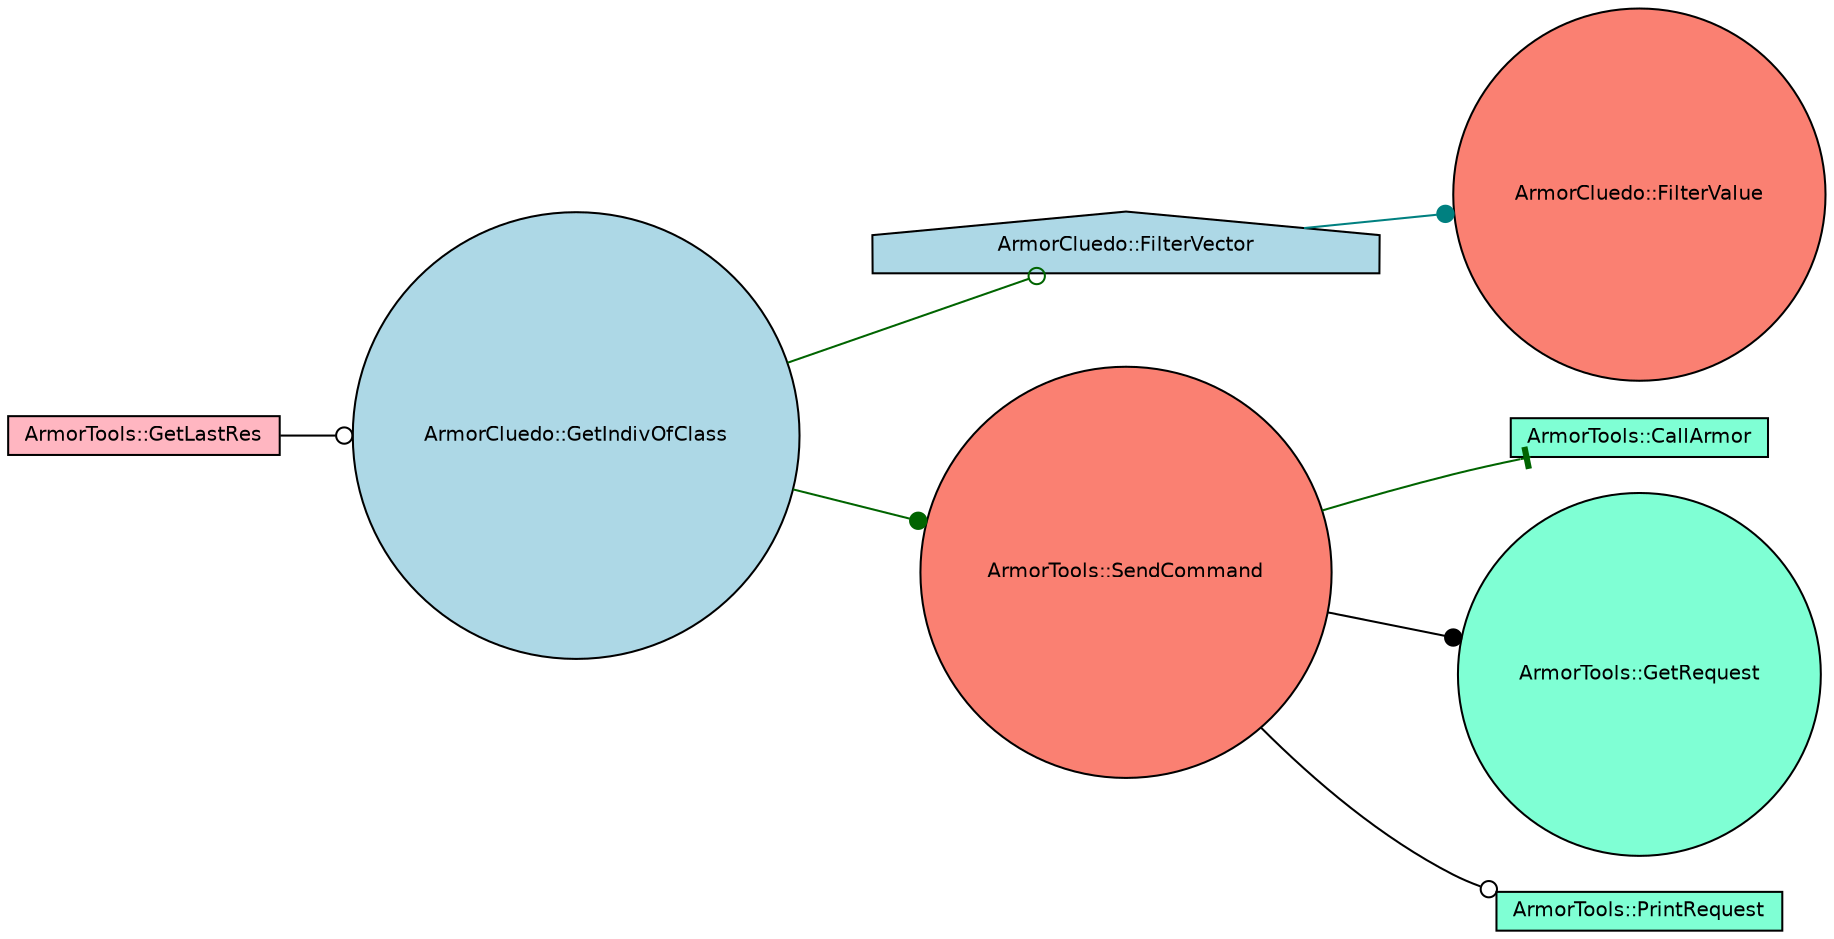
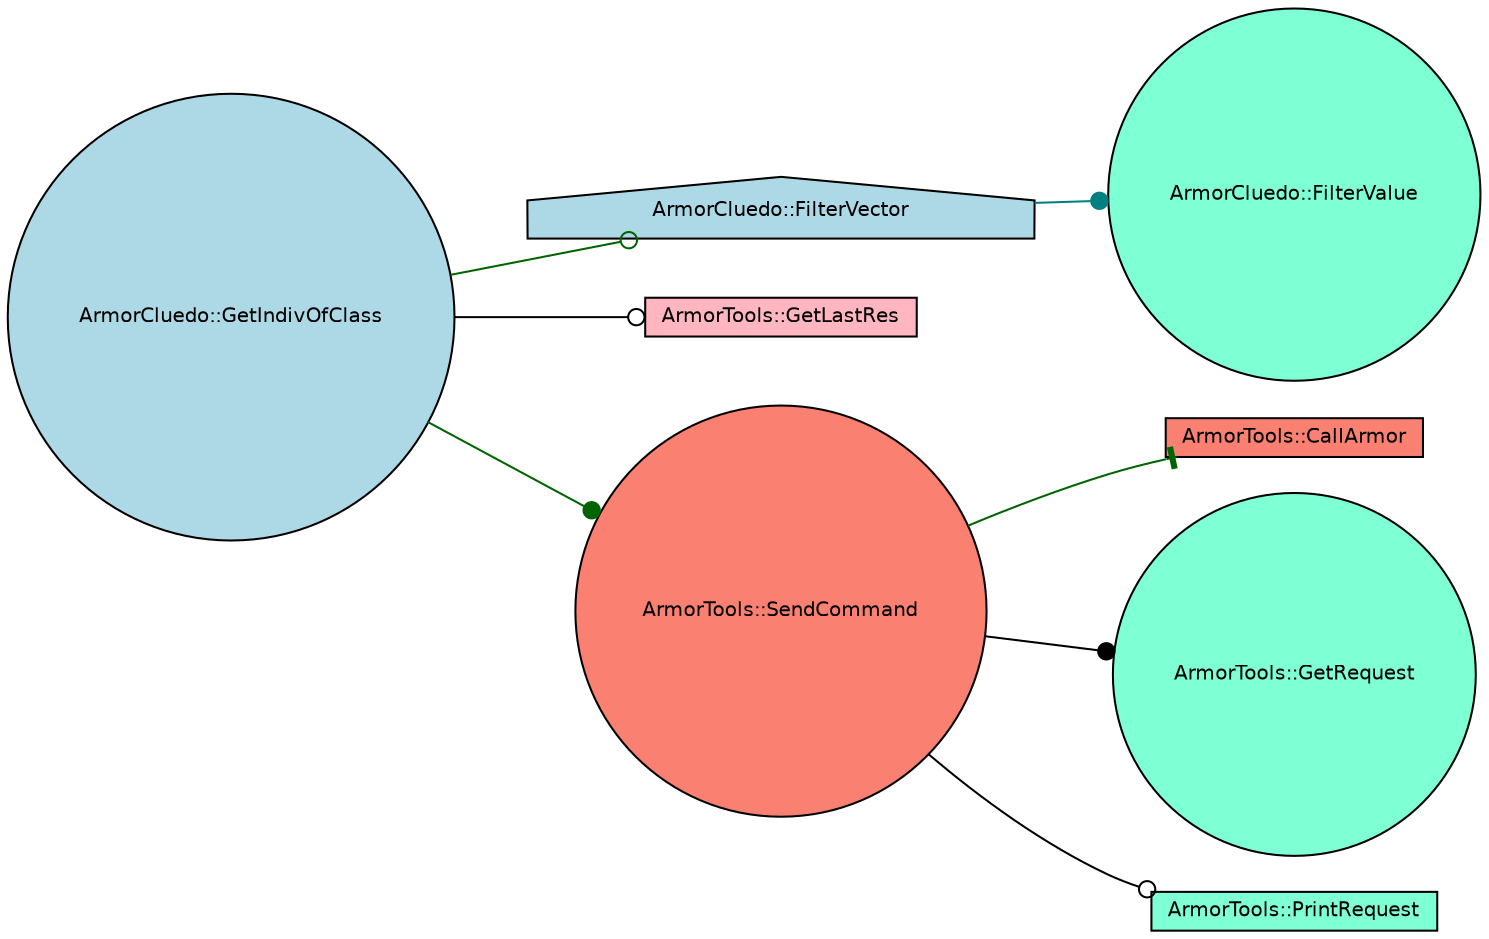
node "ArmorCluedo::FilterValue": fillcolor salmon -> aquamarine
edge "ArmorTools::GetLastRes" -> "ArmorCluedo::GetIndivOfClass": reversed
node "ArmorTools::CallArmor": fillcolor aquamarine -> salmon
